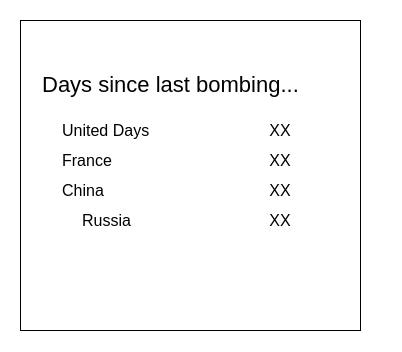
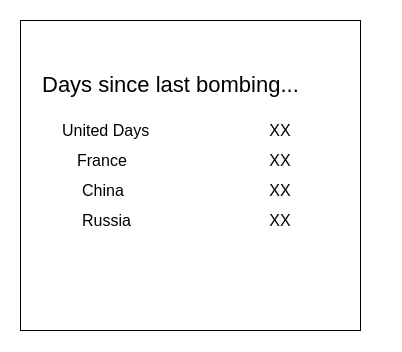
node "France": moved (141, 161) -> (156, 161)
node "China": moved (141, 191) -> (161, 191)
